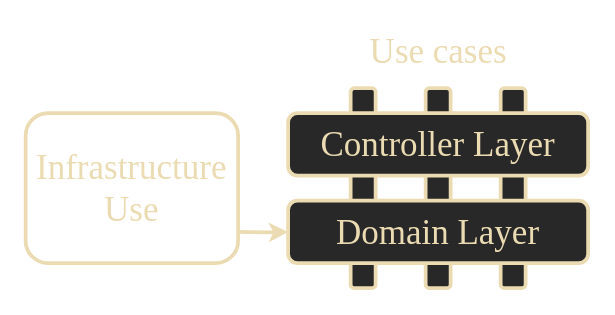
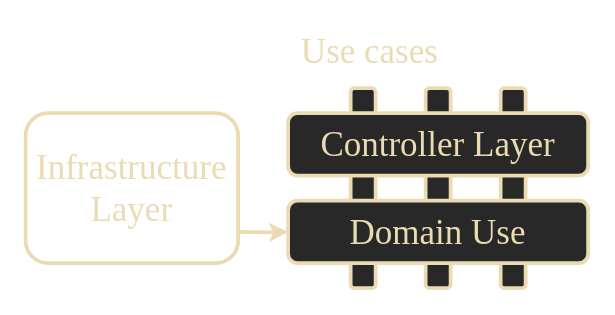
node "Use cases": moved (438, 51) -> (369, 51)
node "Infrastructure Use": label "Infrastructure Use" -> "Infrastructure Layer"
node "Domain Layer": label "Domain Layer" -> "Domain Use"
